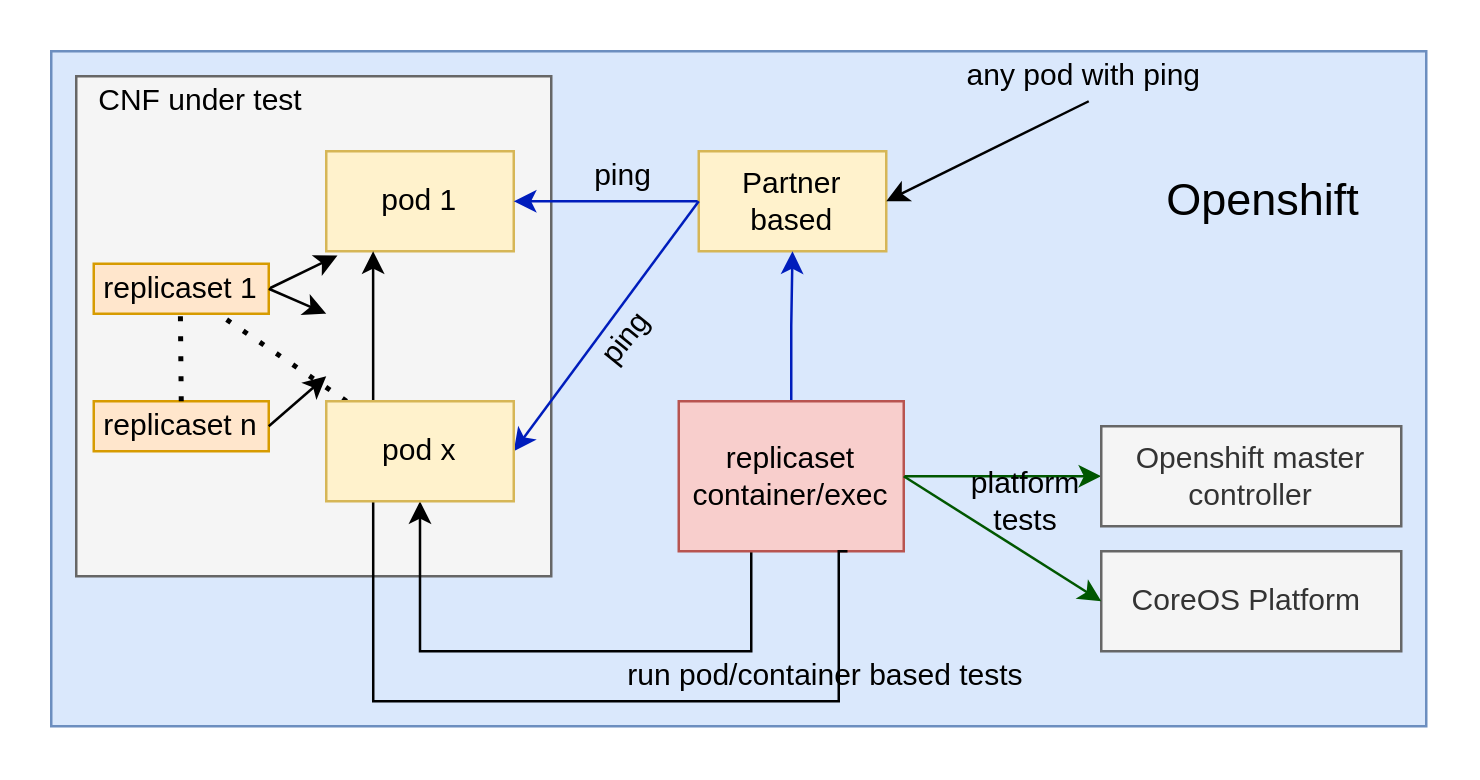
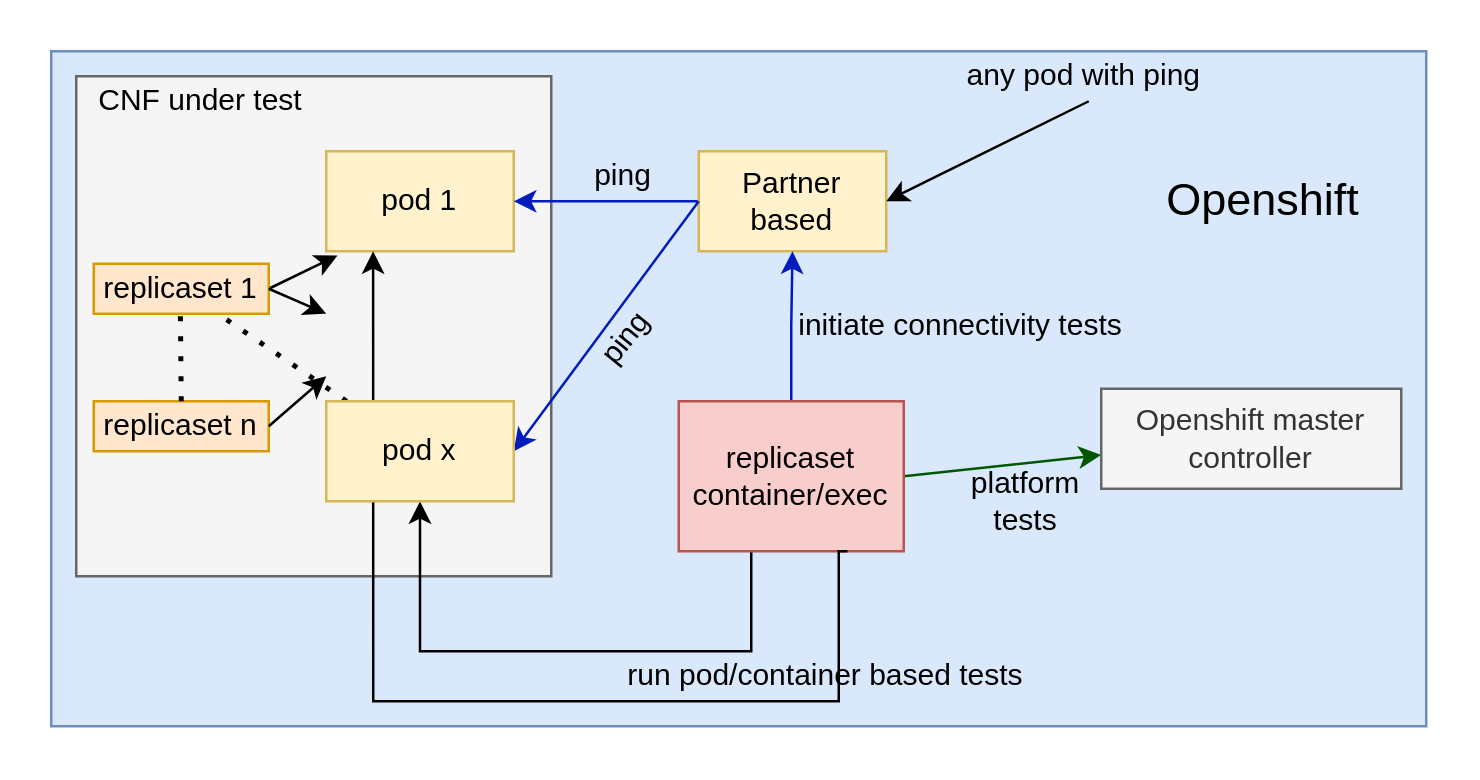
node "initiate connectivity tests": added
node "Openshift master controller": moved (1251, 476) -> (1251, 439)
edge "replicaset container/exec" -> "CoreOS Platform": removed
node "CoreOS Platform": removed
